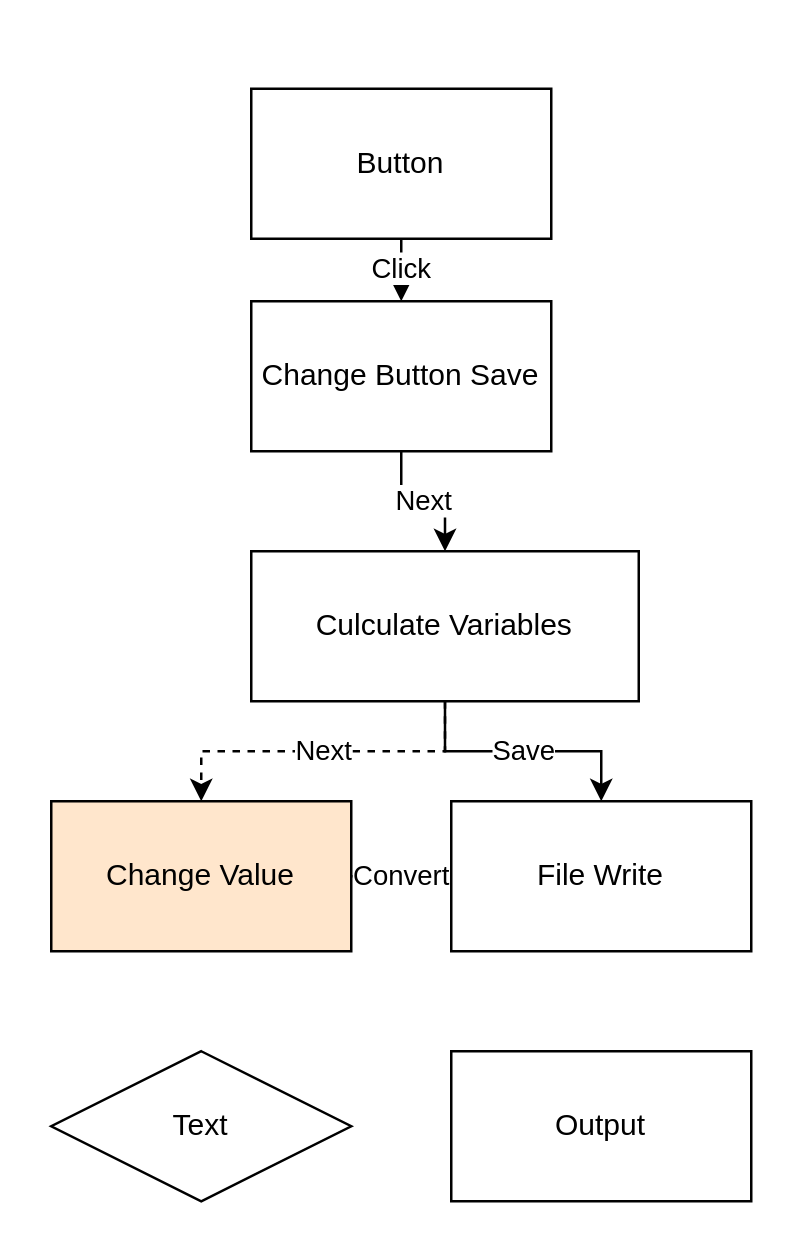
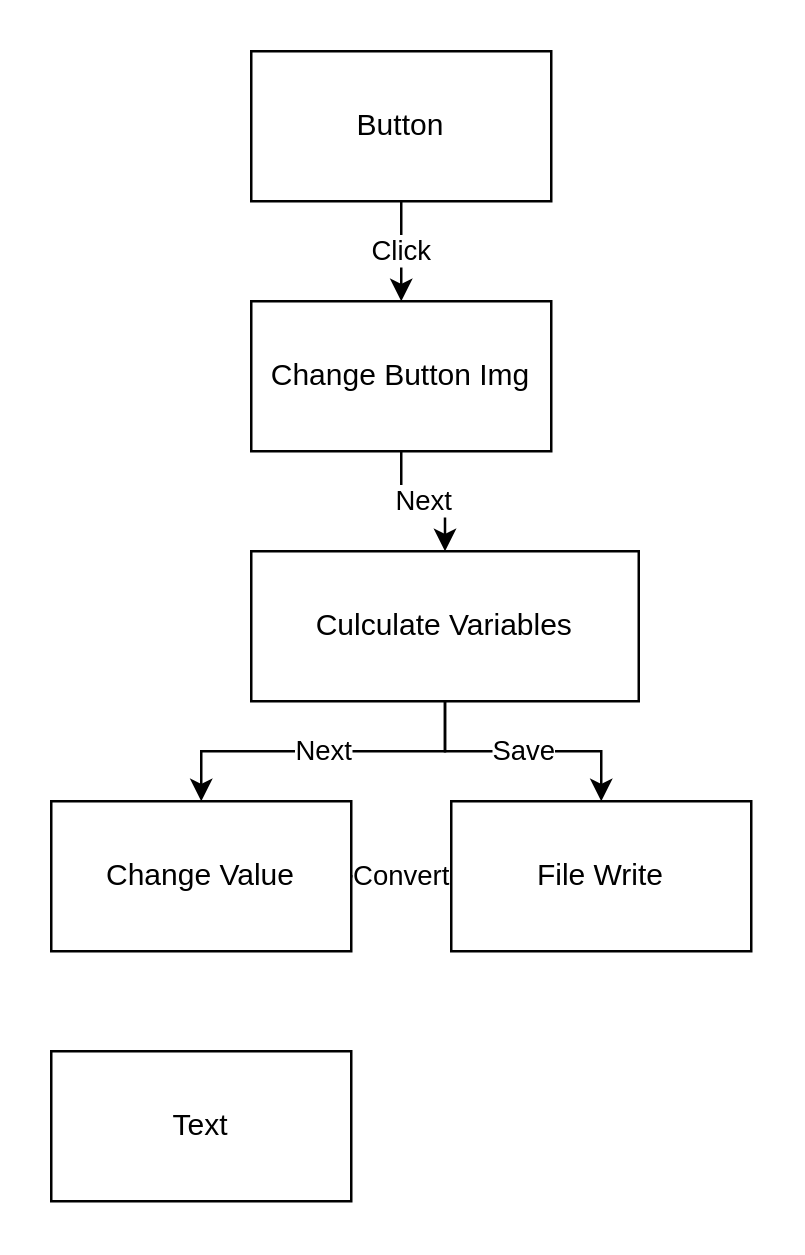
node "Button": moved (401, 164) -> (401, 126)
node "Change Button Save": label "Change Button Save" -> "Change Button Img"
edge "Culculate Variables" -> "Change Value": style dashed -> solid
node "Change Value": fillcolor #ffe6cc -> #ffffff
node "Text": shape diamond -> rectangle
node "Output": removed
